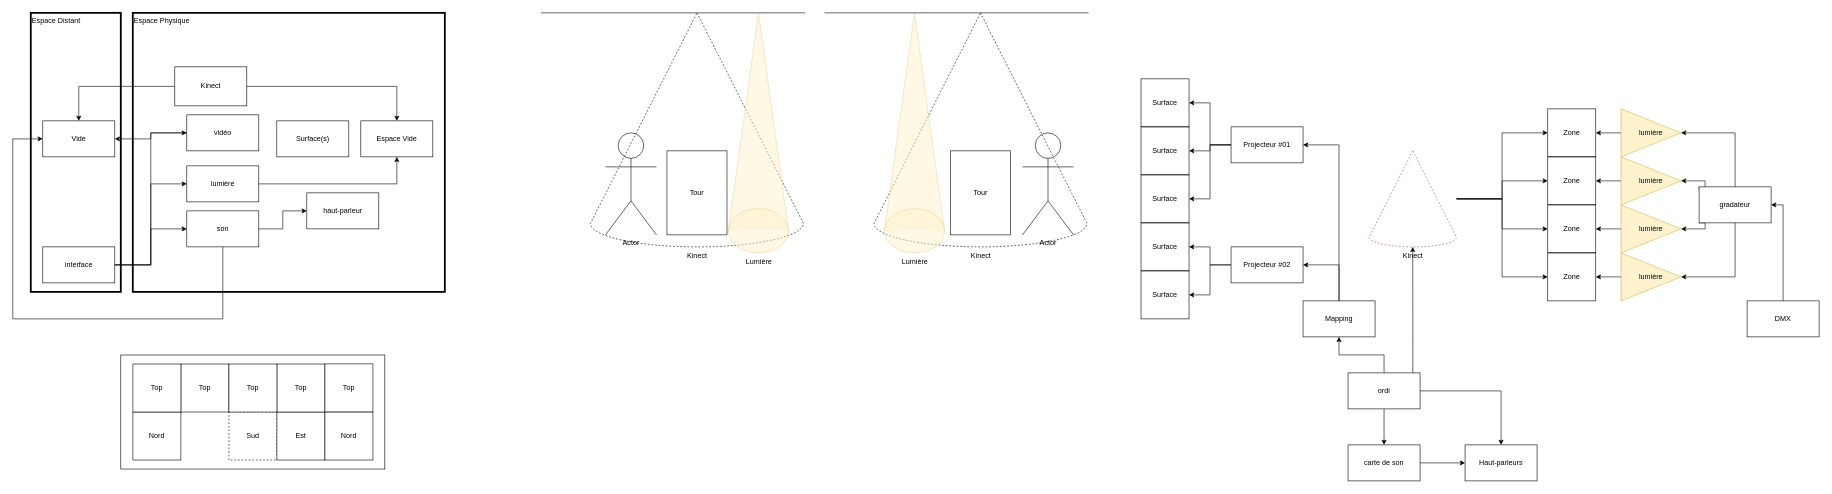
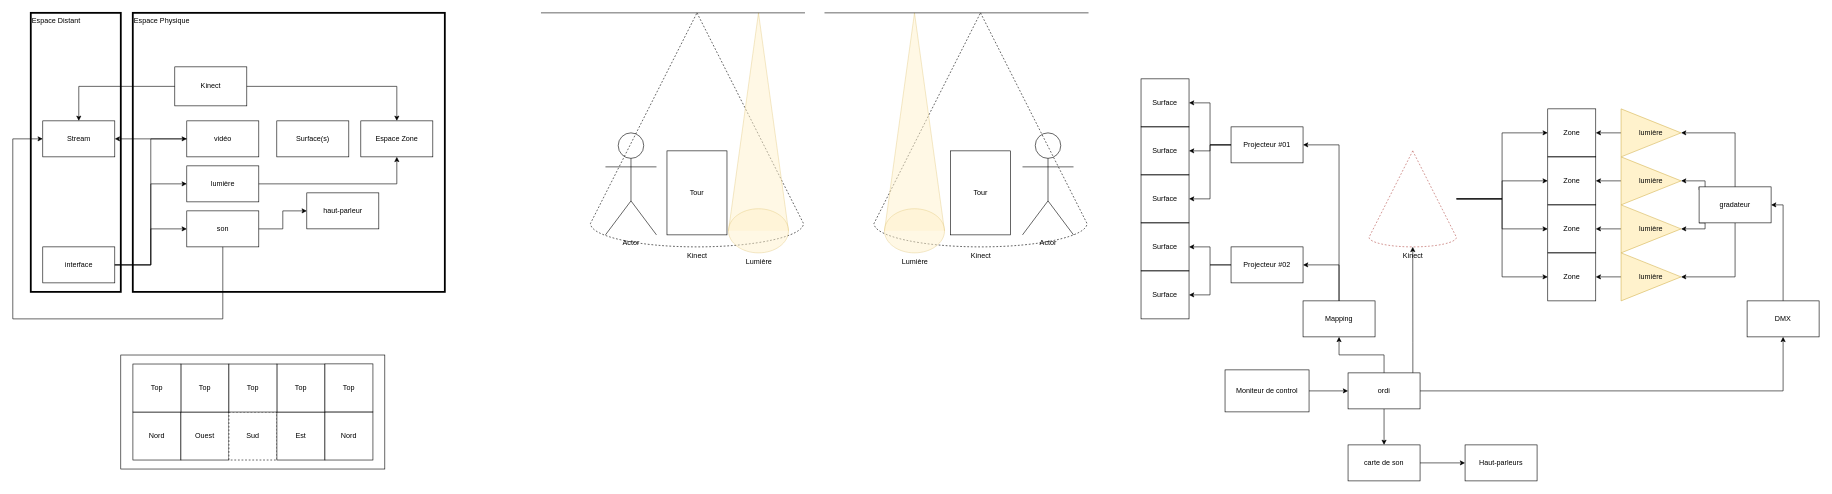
node "vidéo": moved (223, 133) -> (223, 139)
node "Vide": label "Vide" -> "Stream"
node "Espace Vide": label "Espace Vide" -> "Espace Zone"
node "Moniteur de control": added
edge "Moniteur de control" -> "ordi": added
node "Ouest": added
edge "ordi" -> "Haut-parleurs": now "ordi" -> "DMX"
